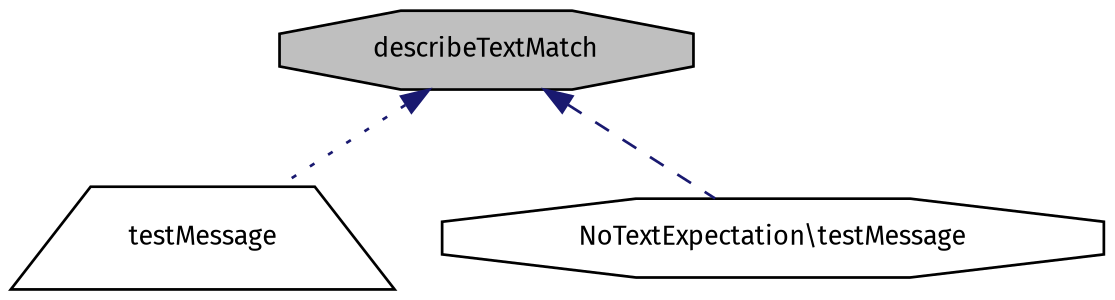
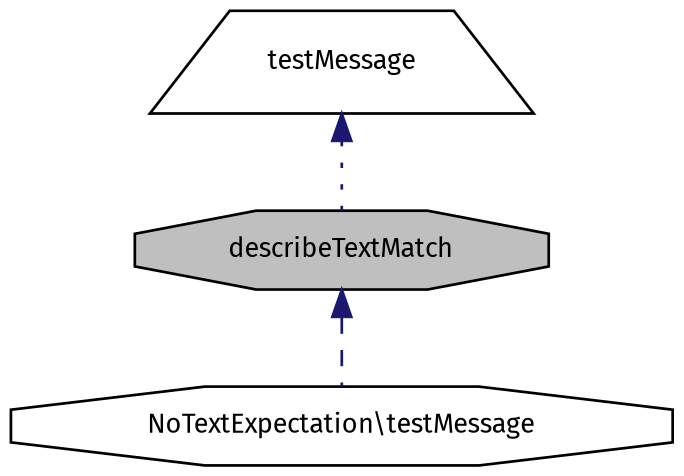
edge "testMessage" -> "describeTextMatch": reversed
